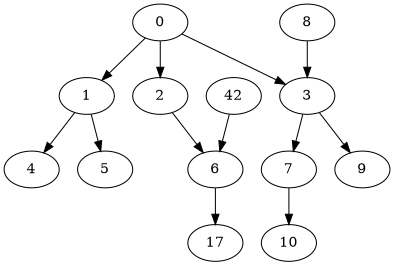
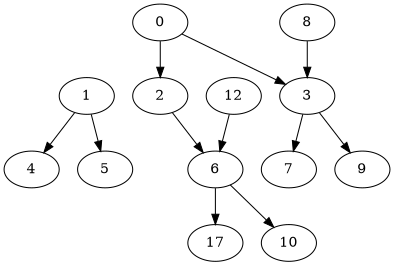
edge "0" -> "1": removed
node "42": label "42" -> "12"
edge "7" -> "10": now "6" -> "10"
